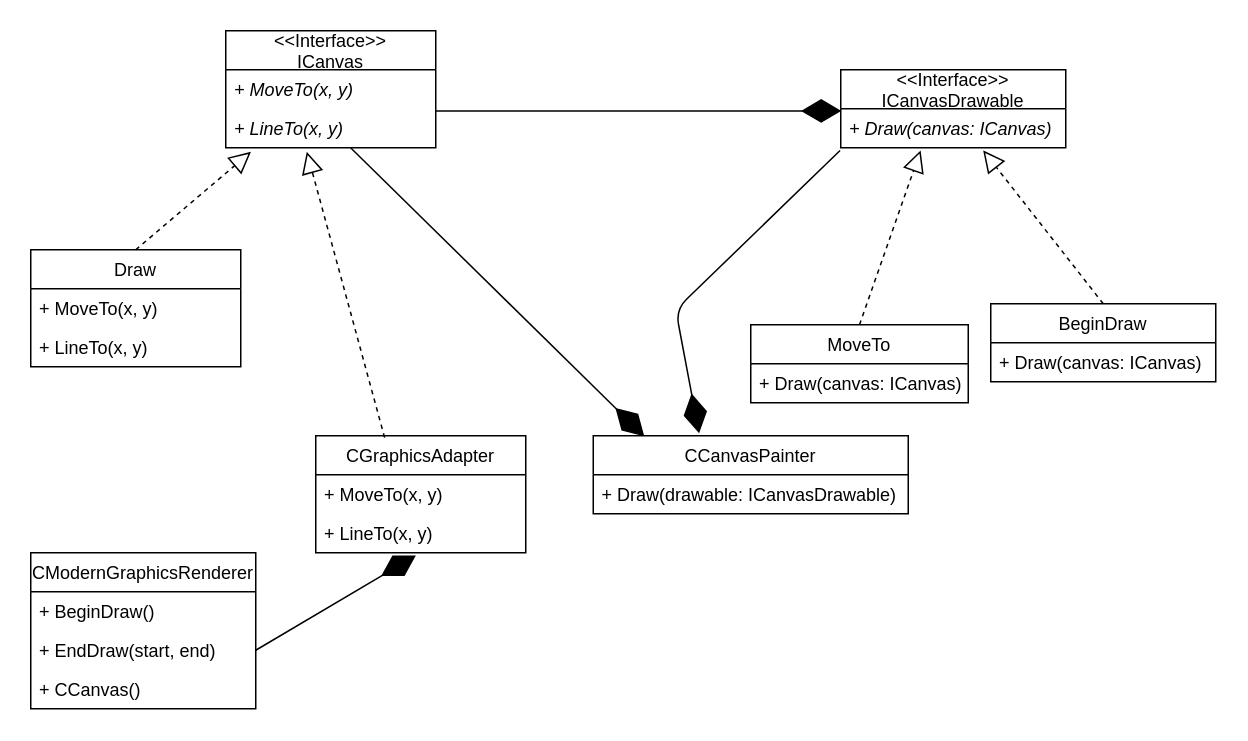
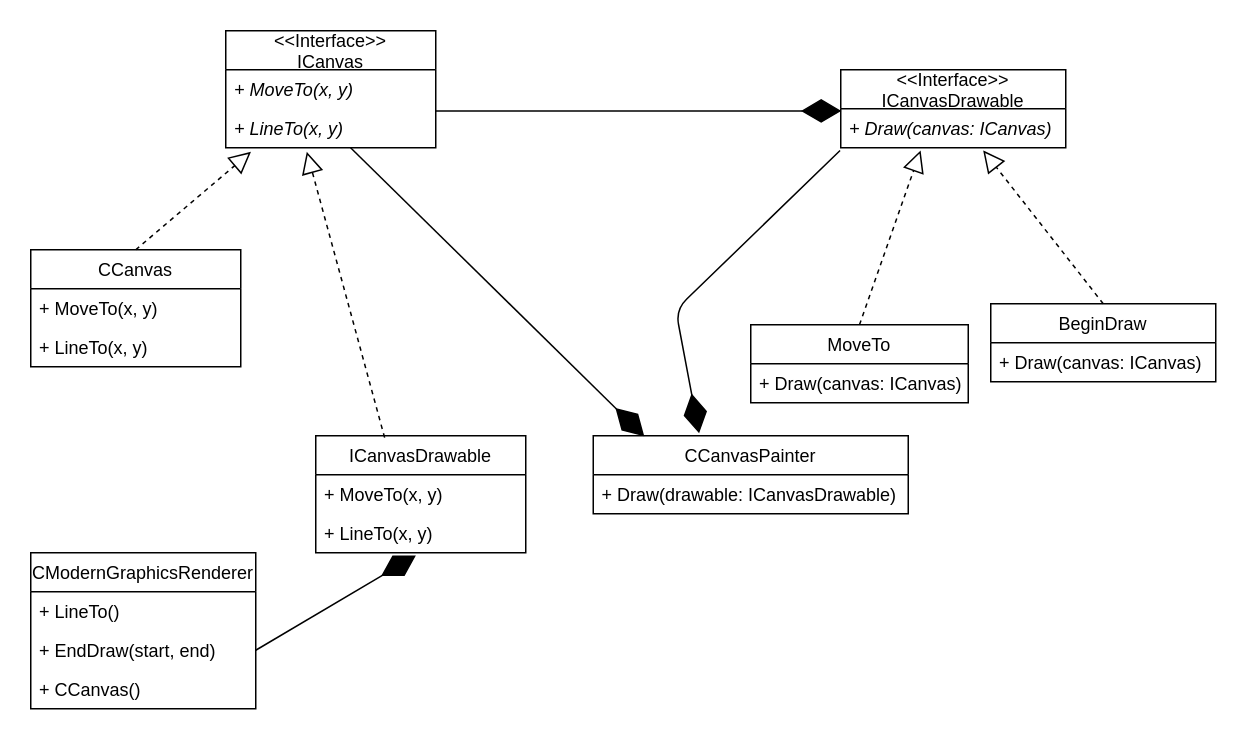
node "Draw": label "Draw" -> "CCanvas"
node "CGraphicsAdapter": label "CGraphicsAdapter" -> "ICanvasDrawable"
node "+ BeginDraw()": label "+ BeginDraw()" -> "+ LineTo()"
